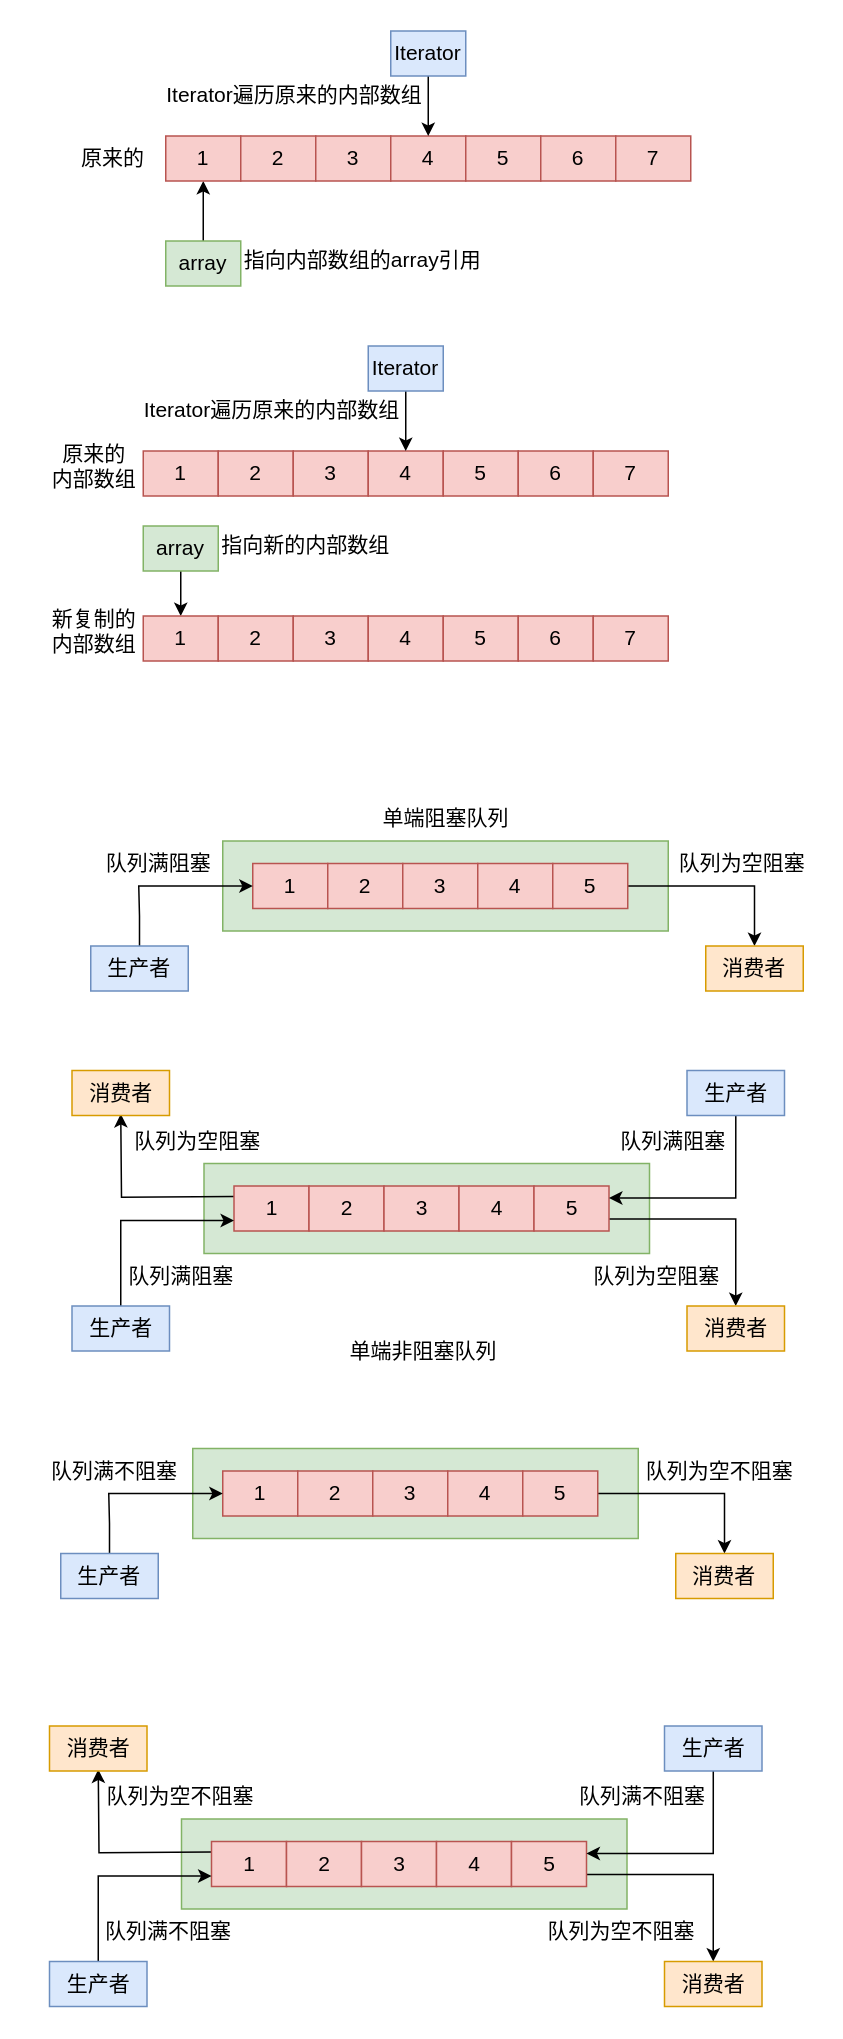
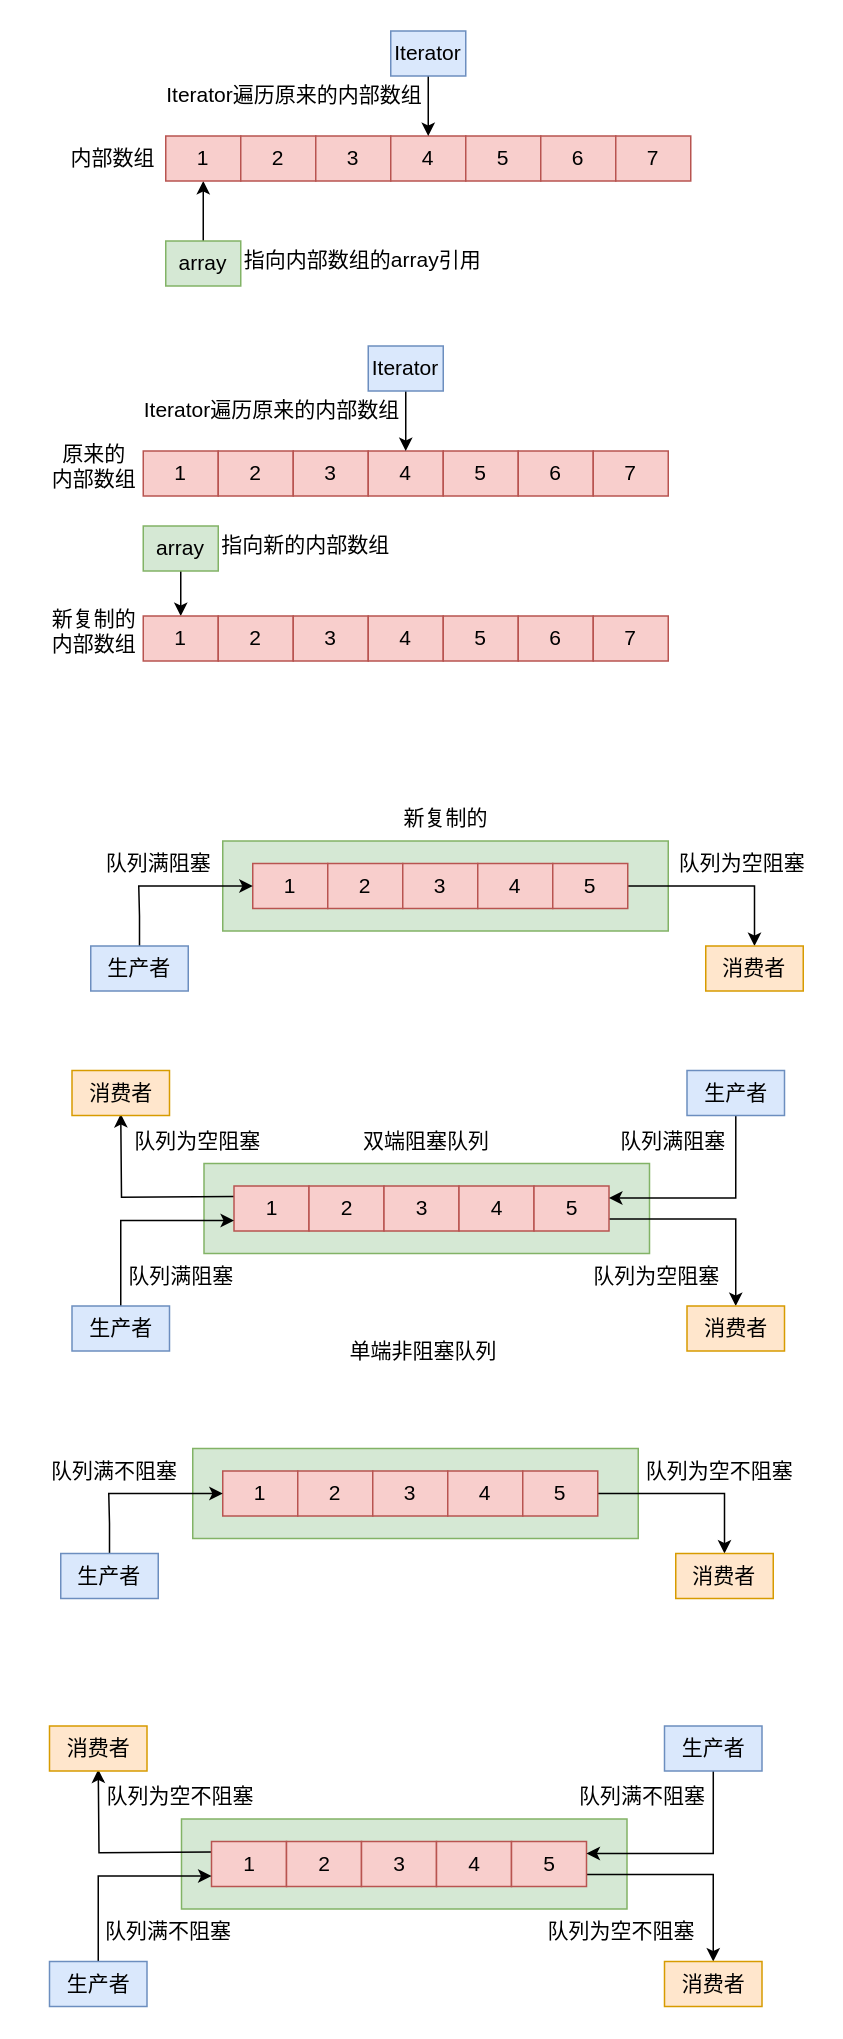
node "原来的": label "原来的" -> "内部数组"
node "单端阻塞队列": label "单端阻塞队列" -> "新复制的"
node "双端阻塞队列": added
